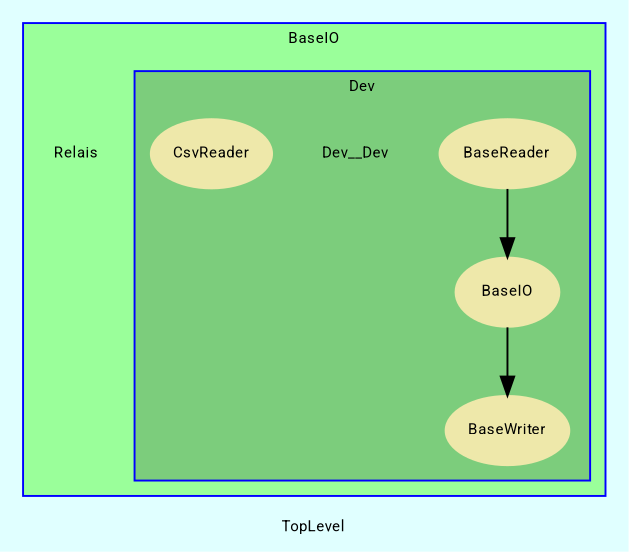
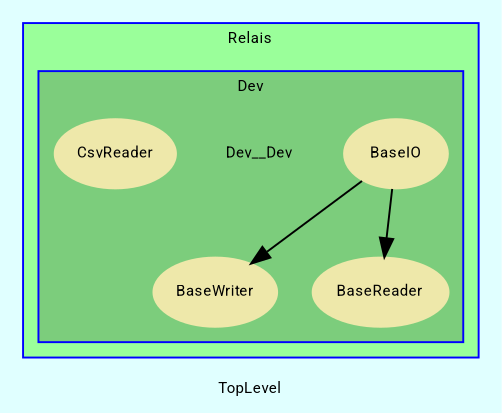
cluster "BaseIO": label "BaseIO" -> "Relais"
node "Relais": removed
edge "BaseReader" -> "BaseIO": reversed
